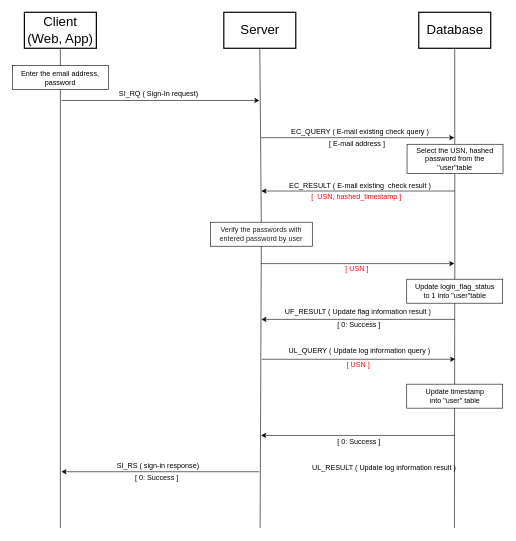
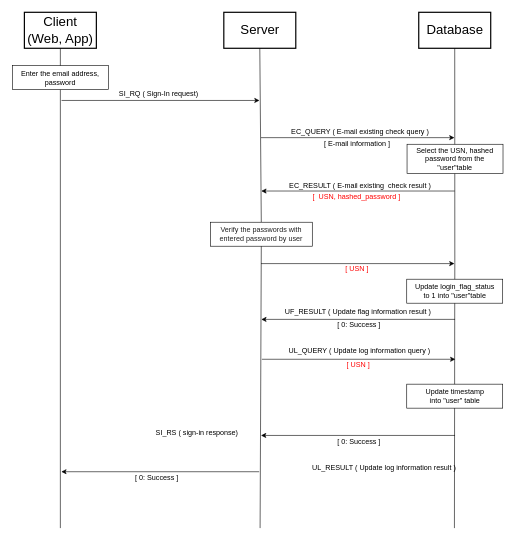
node "[ E-mail address ]": label "[ E-mail address ]" -> "[ E-mail information ]"
node "[ USN, hashed_timestamp ]": label "[ USN, hashed_timestamp ]" -> "[ USN, hashed_password ]"
node "SI_RS ( sign-in response)": moved (158, 466) -> (197, 433)
